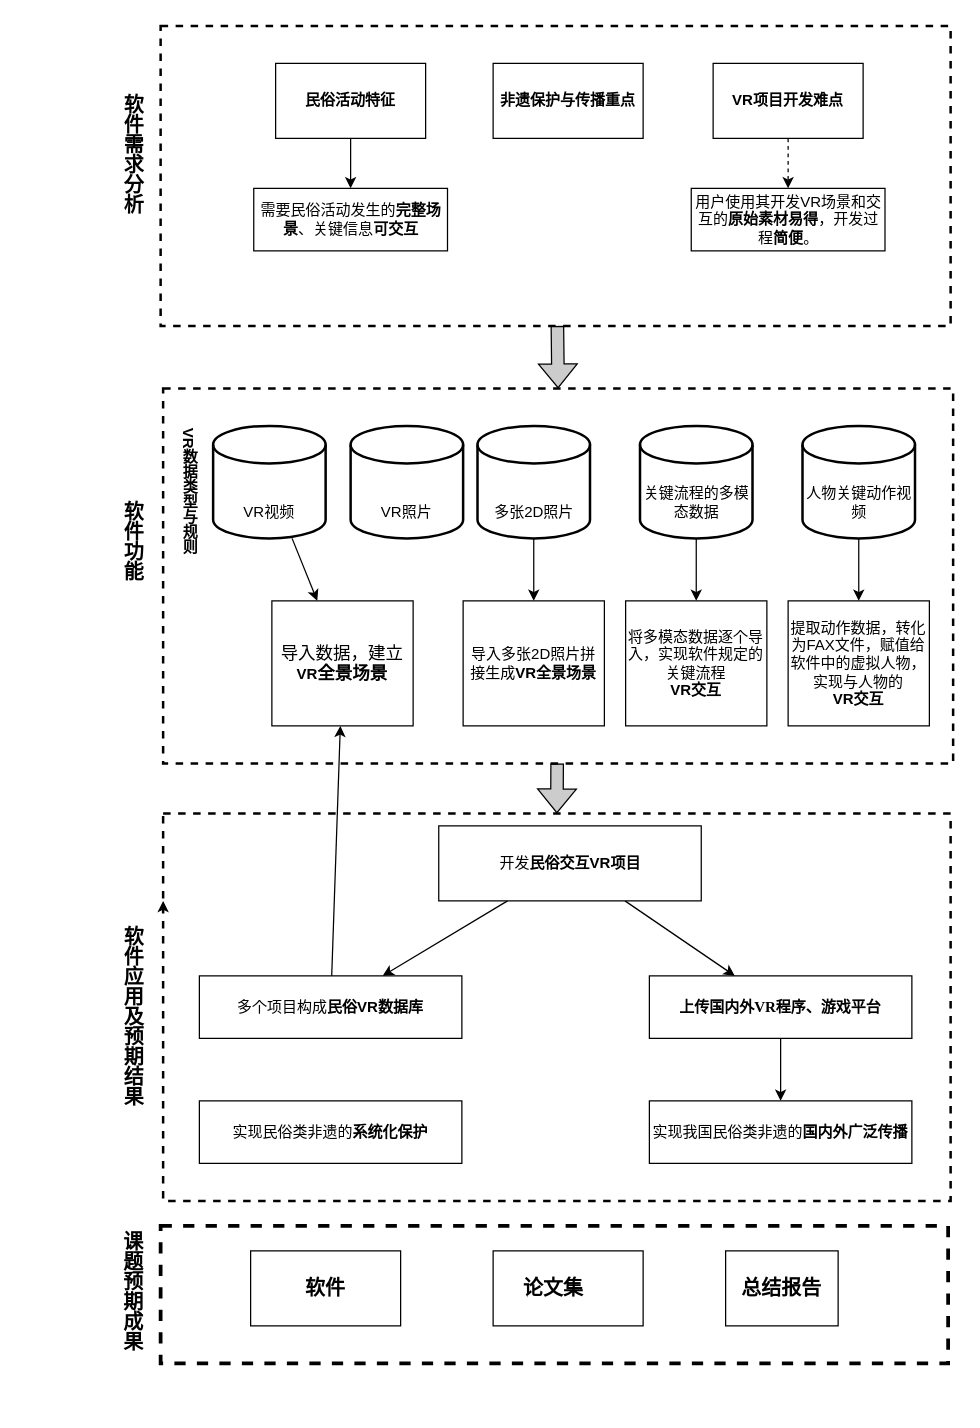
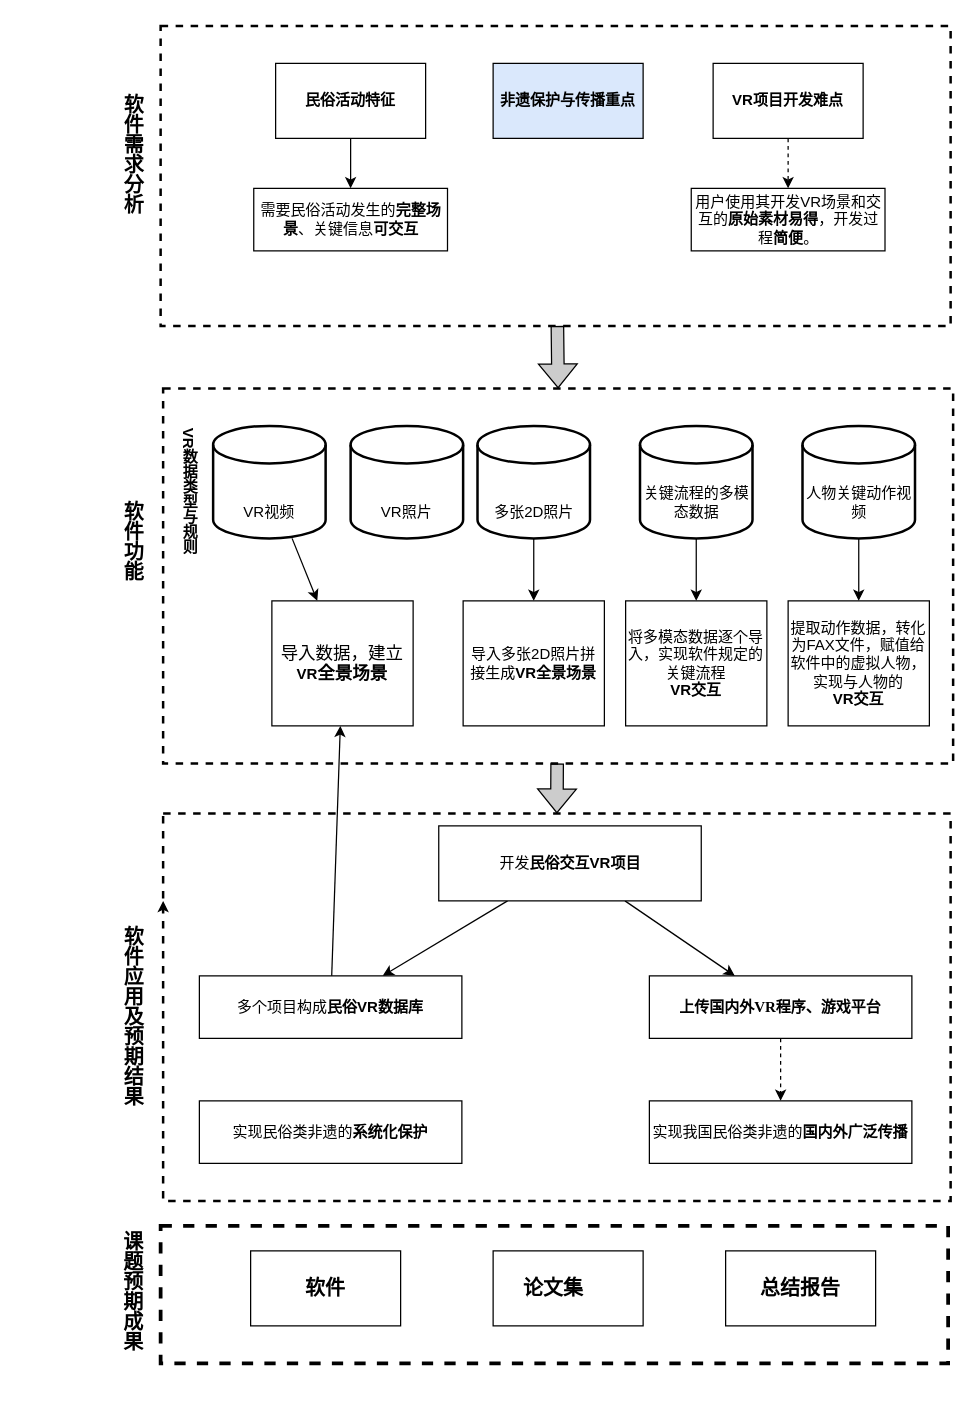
node "非遗保护与传播重点": fillcolor #ffffff -> #dae8fc
edge "上传国内外VR程序、游戏平台" -> "实现我国民俗类非遗的国内外广泛传播": style solid -> dashed
node "总结报告": size 113x75 -> 150x75
